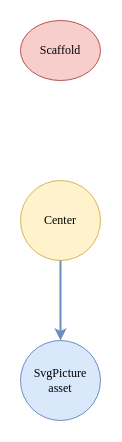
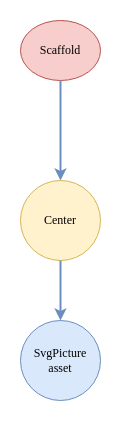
edge "Scaffold" -> "Center": added
node "SvgPicture asset": moved (61, 381) -> (61, 361)
